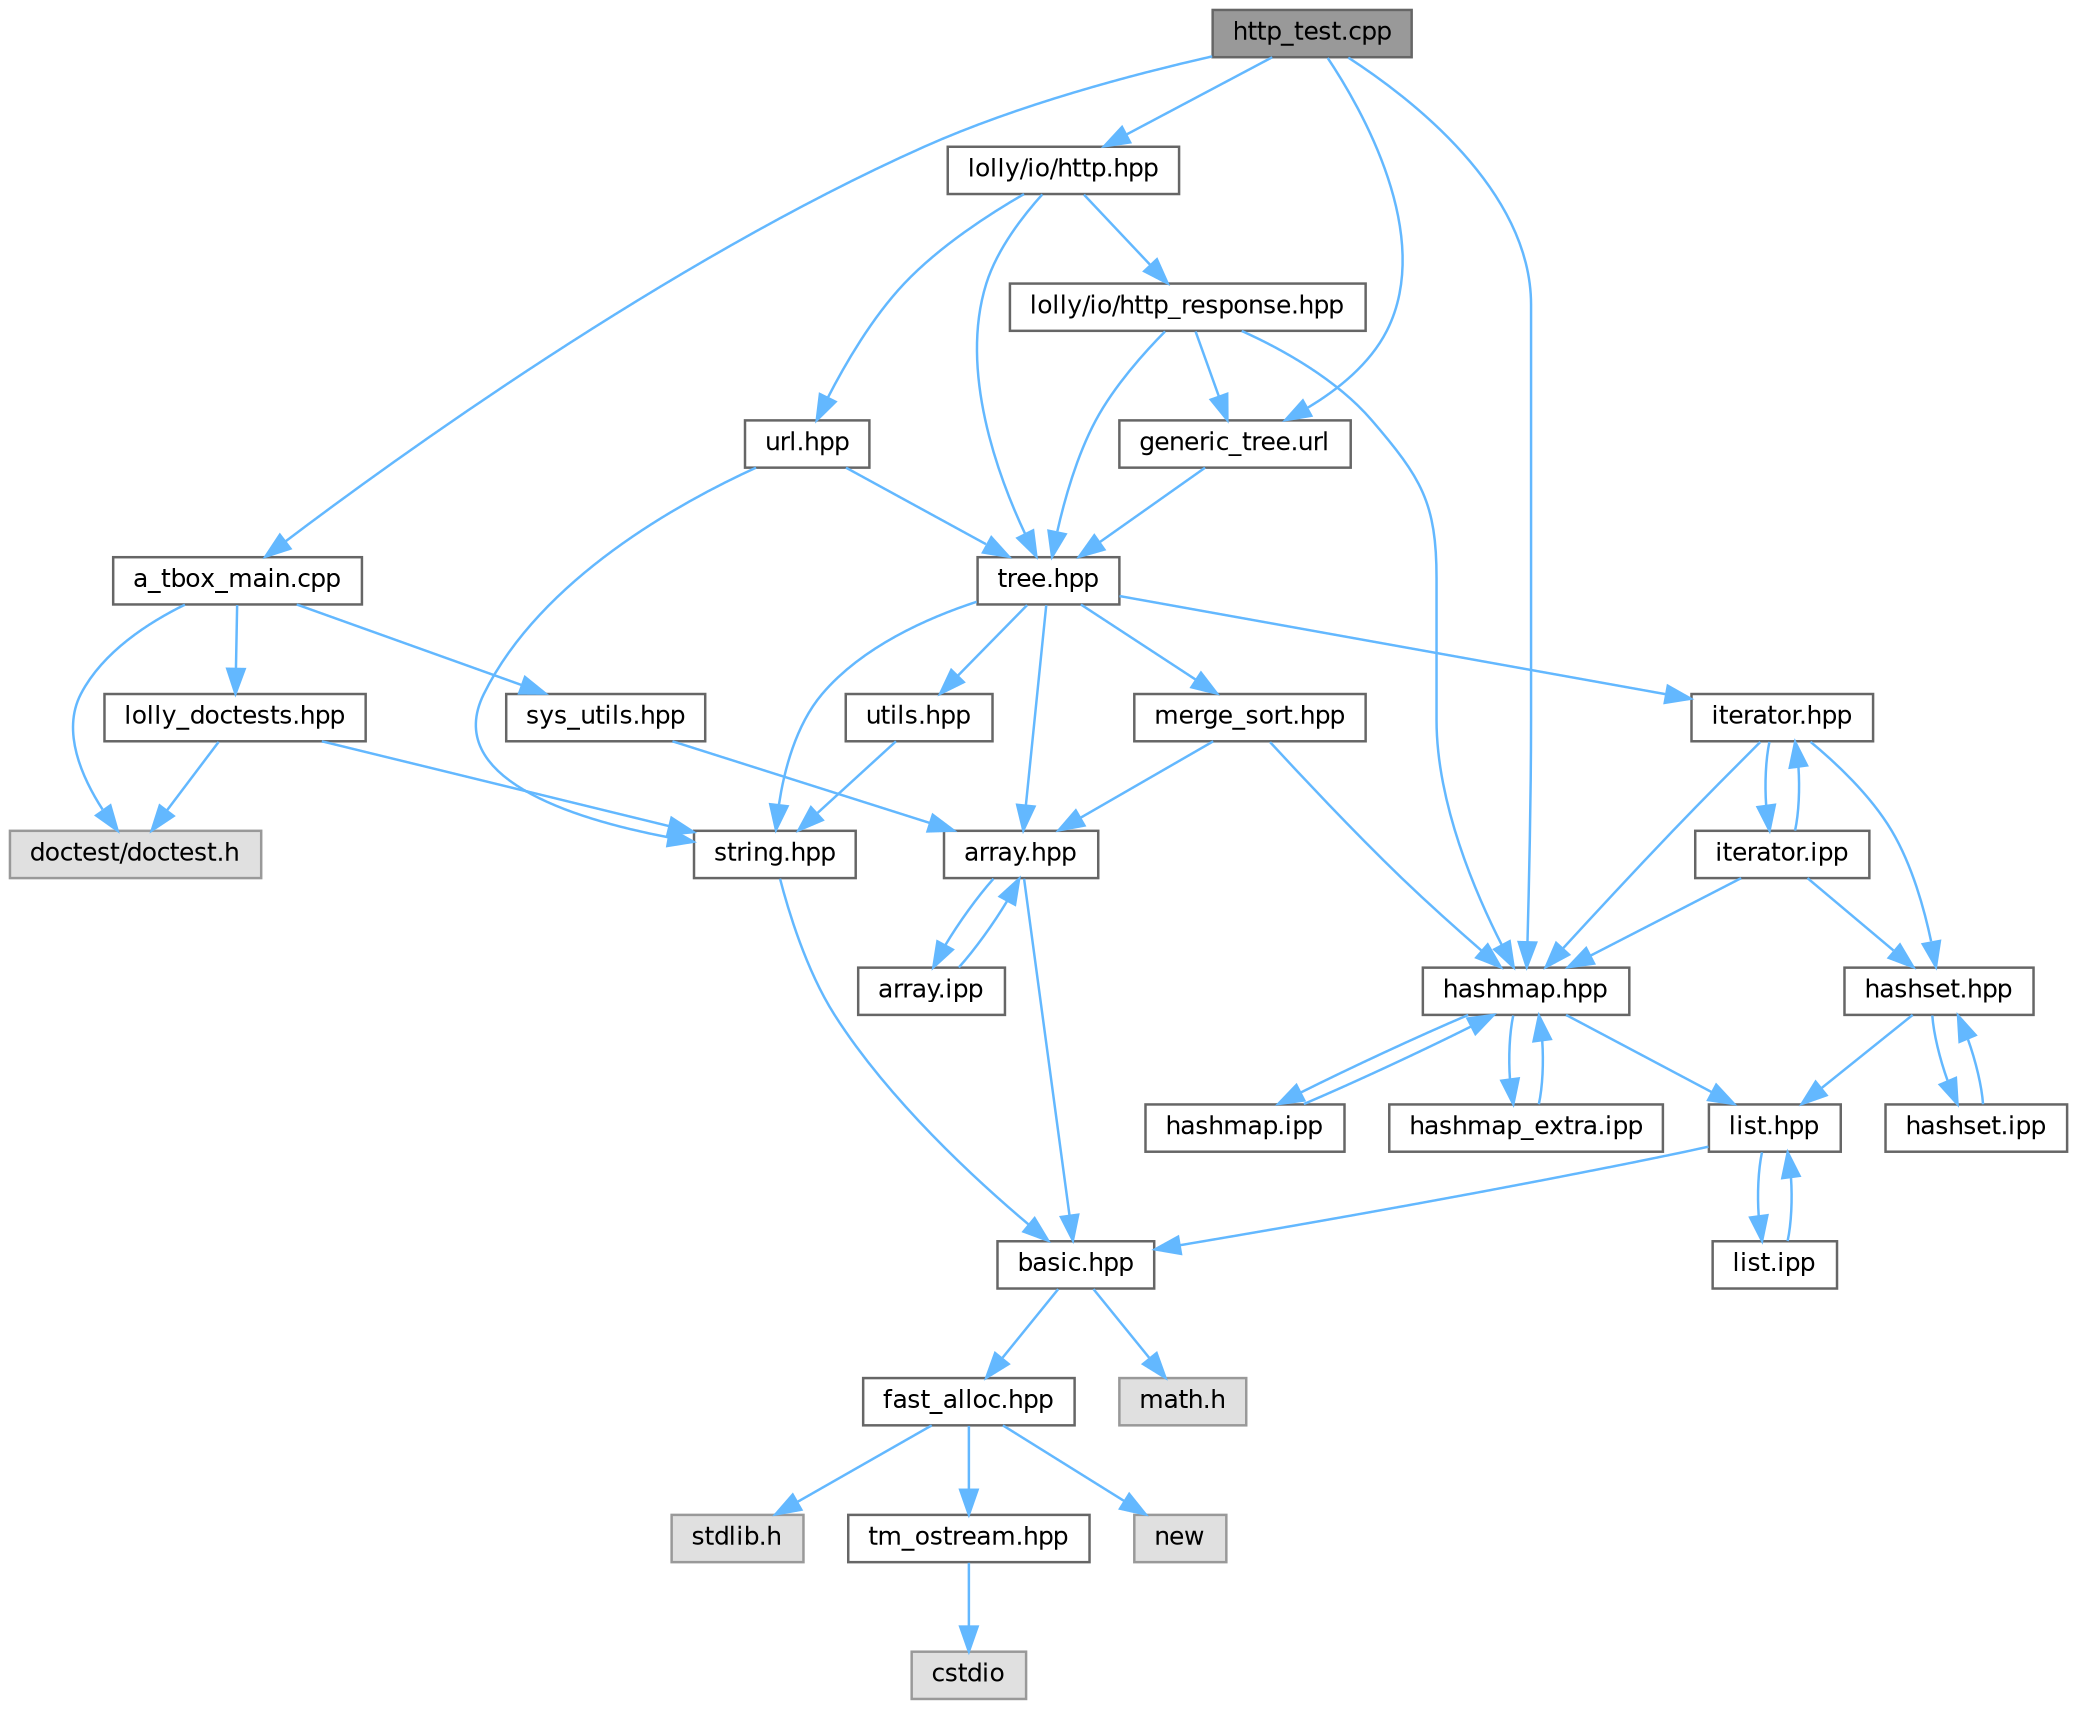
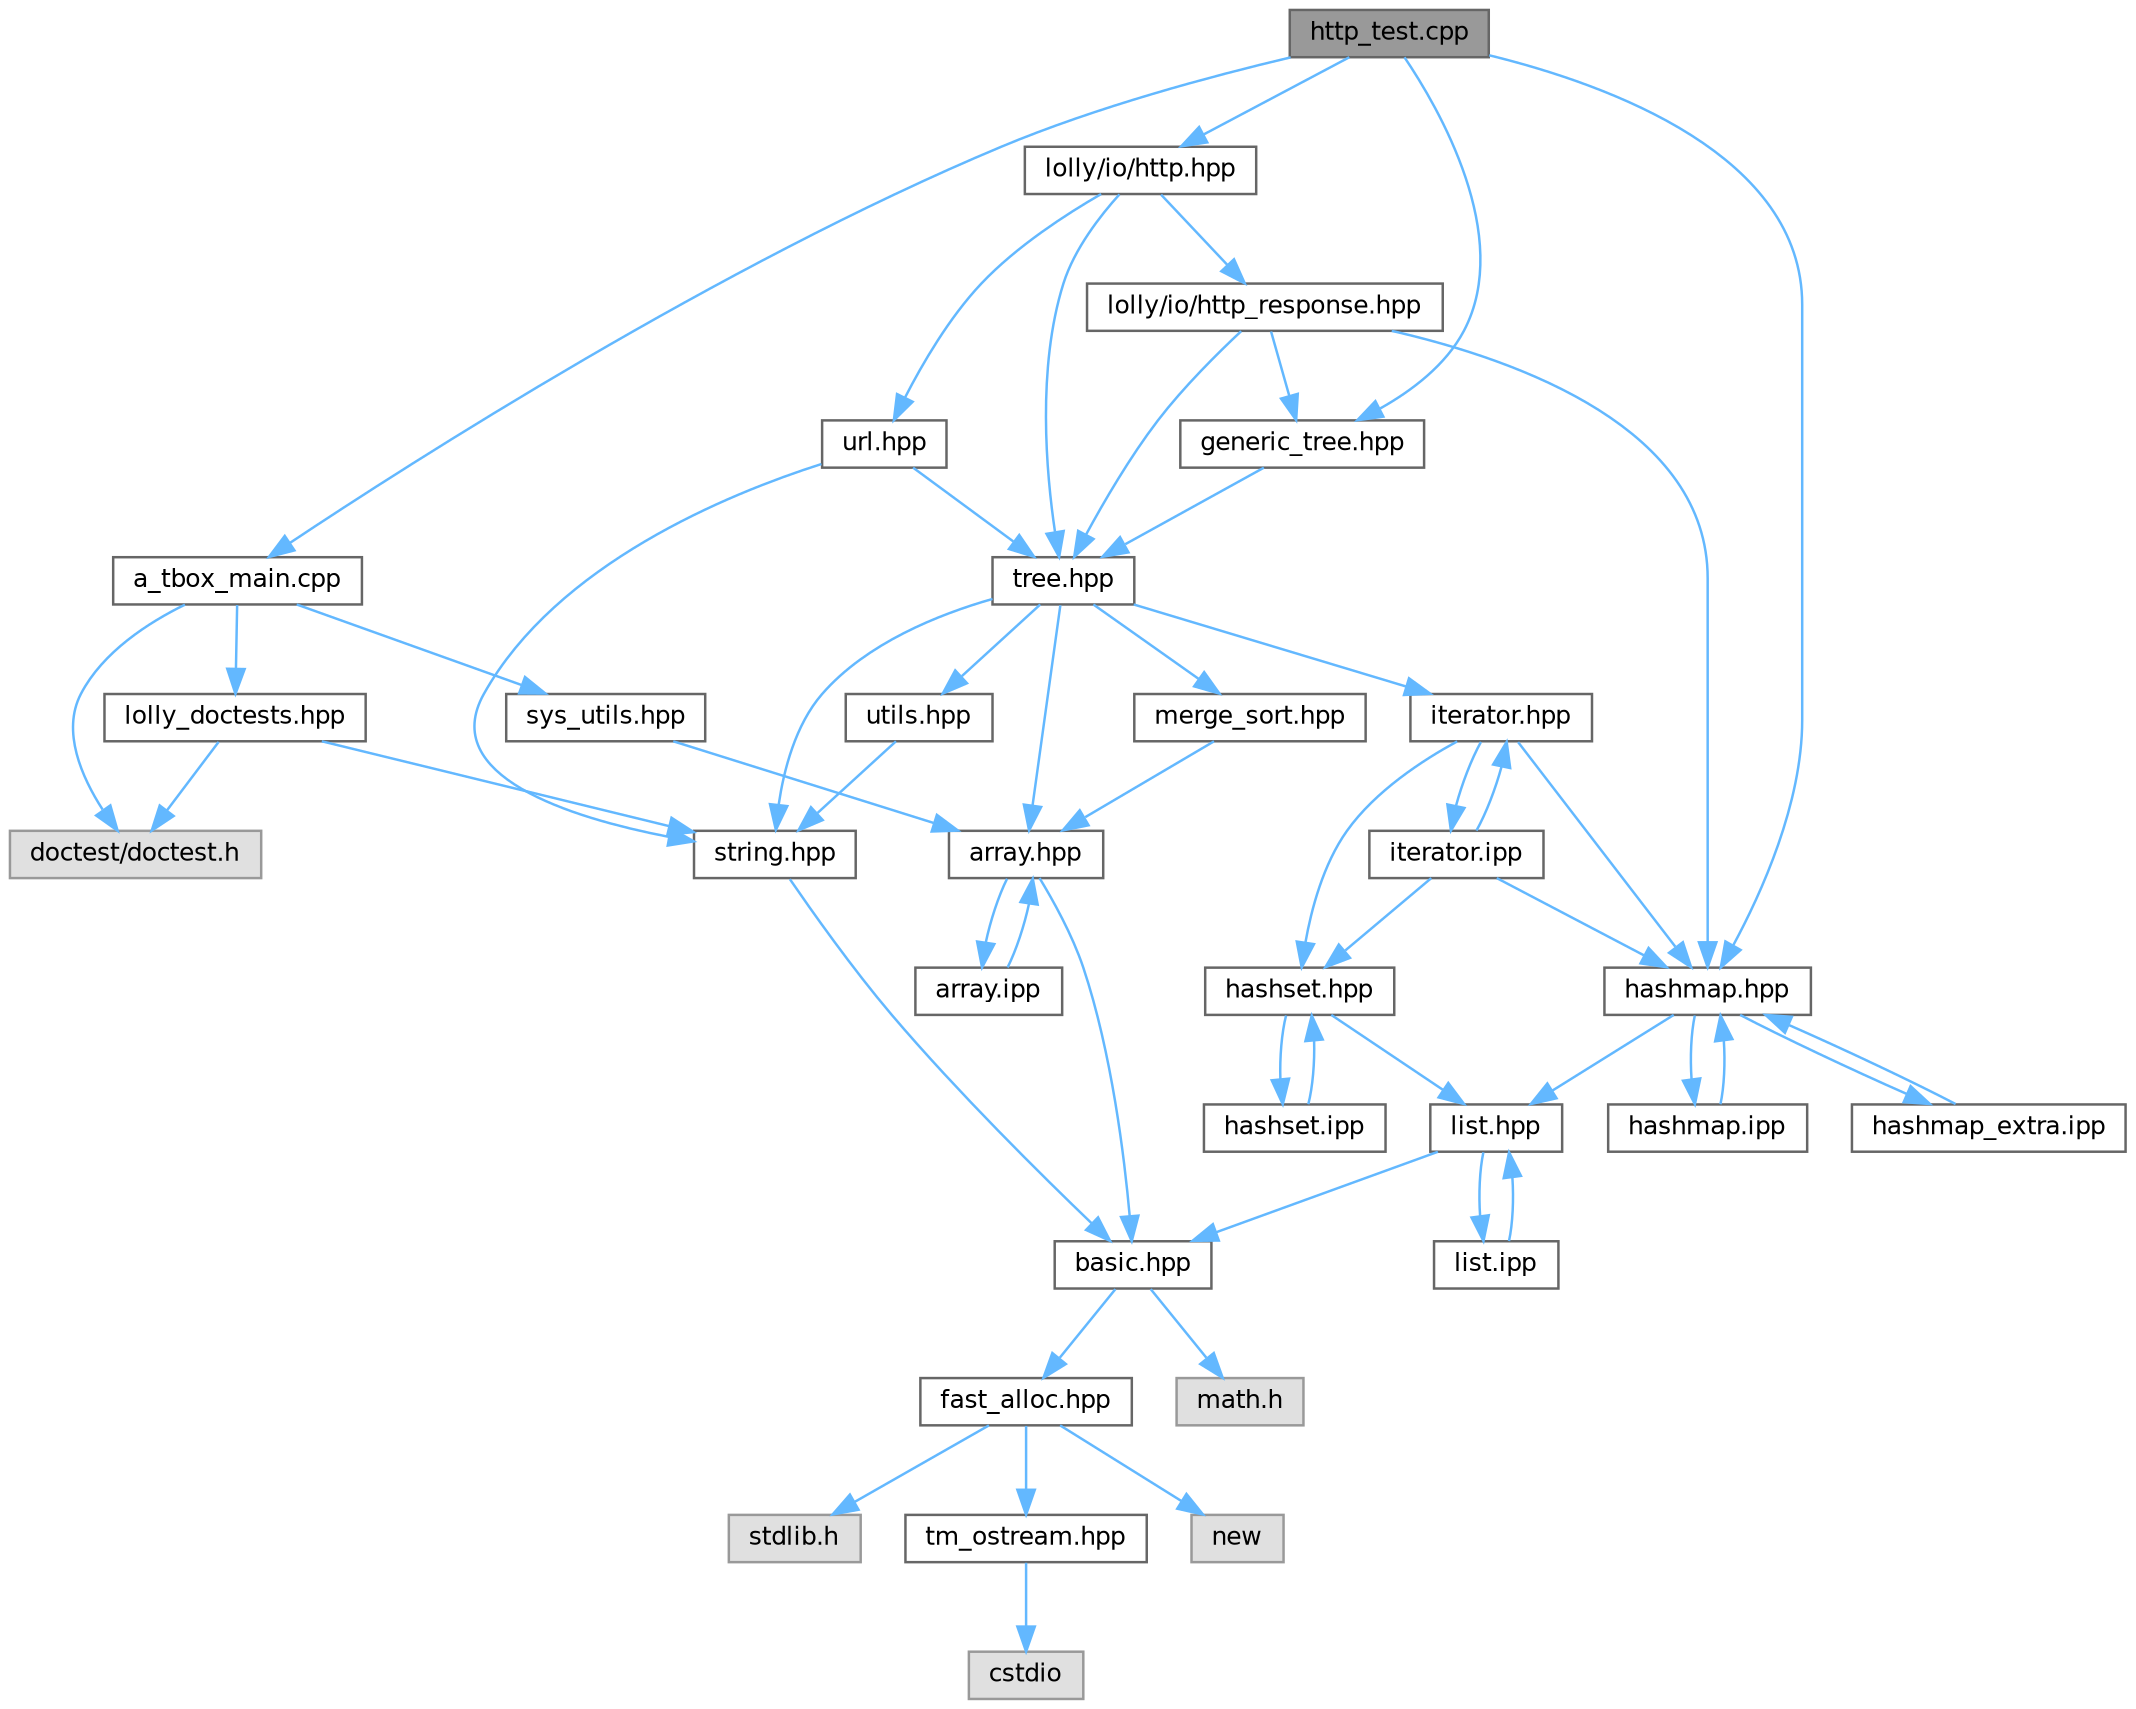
node "generic_tree.url": label "generic_tree.url" -> "generic_tree.hpp"
edge "merge_sort.hpp" -> "hashmap.hpp": removed
